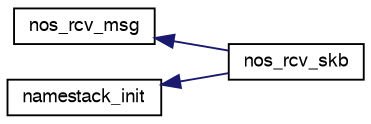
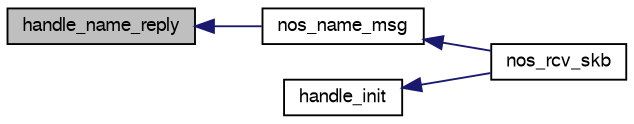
node "nos_rcv_msg": label "nos_rcv_msg" -> "nos_name_msg"
node "handle_name_reply": added
node "namestack_init": label "namestack_init" -> "handle_init"
